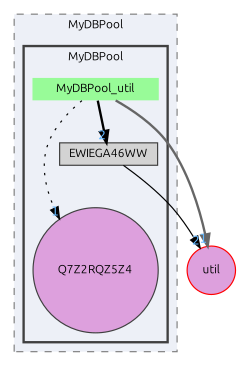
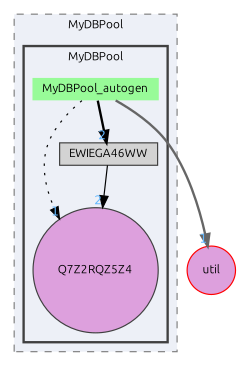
node "MyDBPool_util": label "MyDBPool_util" -> "MyDBPool_autogen"
edge "EWIEGA46WW" -> "util": now "EWIEGA46WW" -> "Q7Z2RQZ5Z4"
